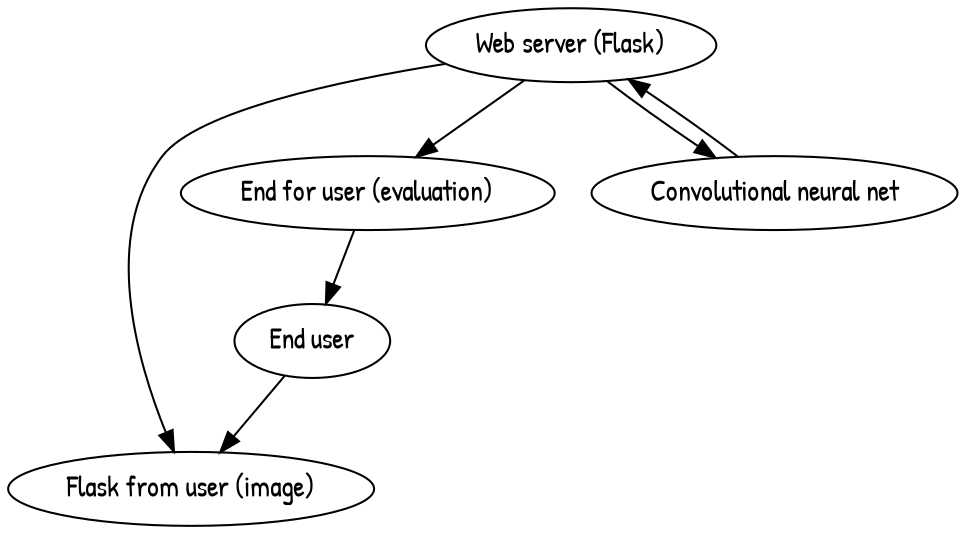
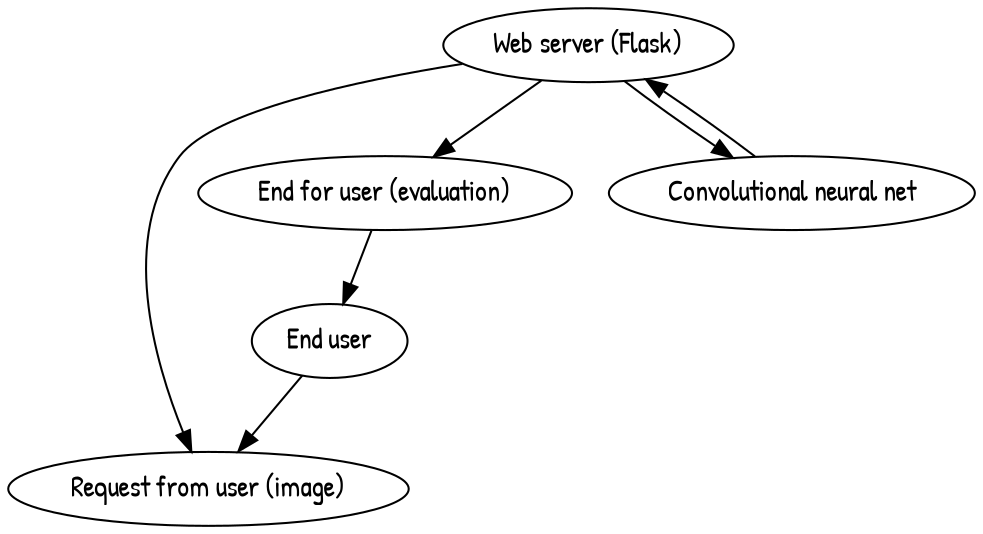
node "Flask from user (image)": label "Flask from user (image)" -> "Request from user (image)"
